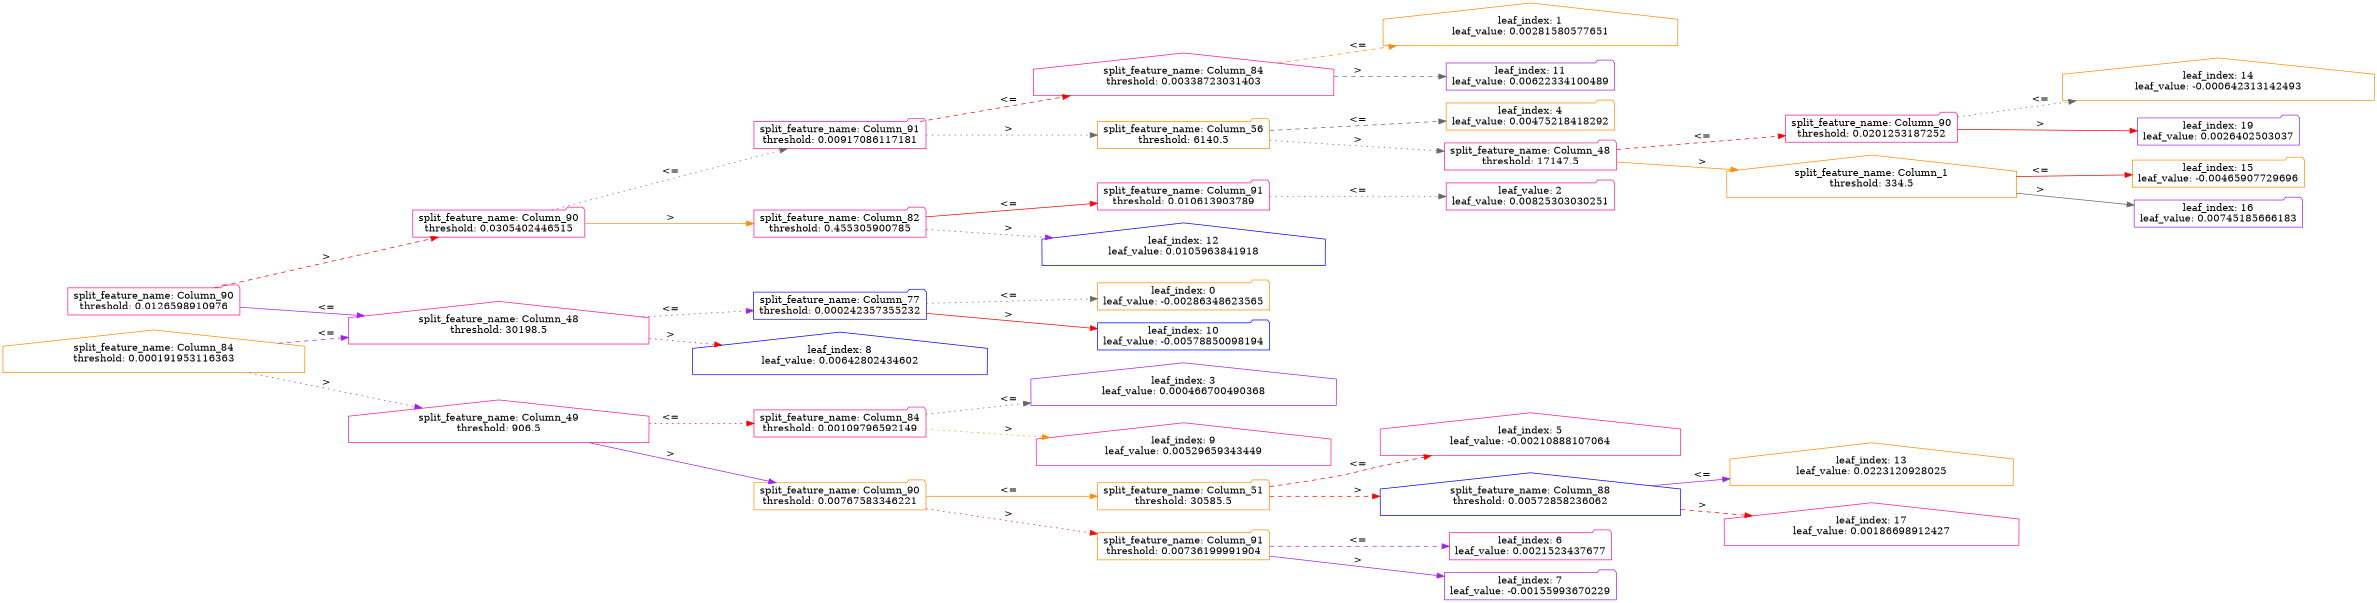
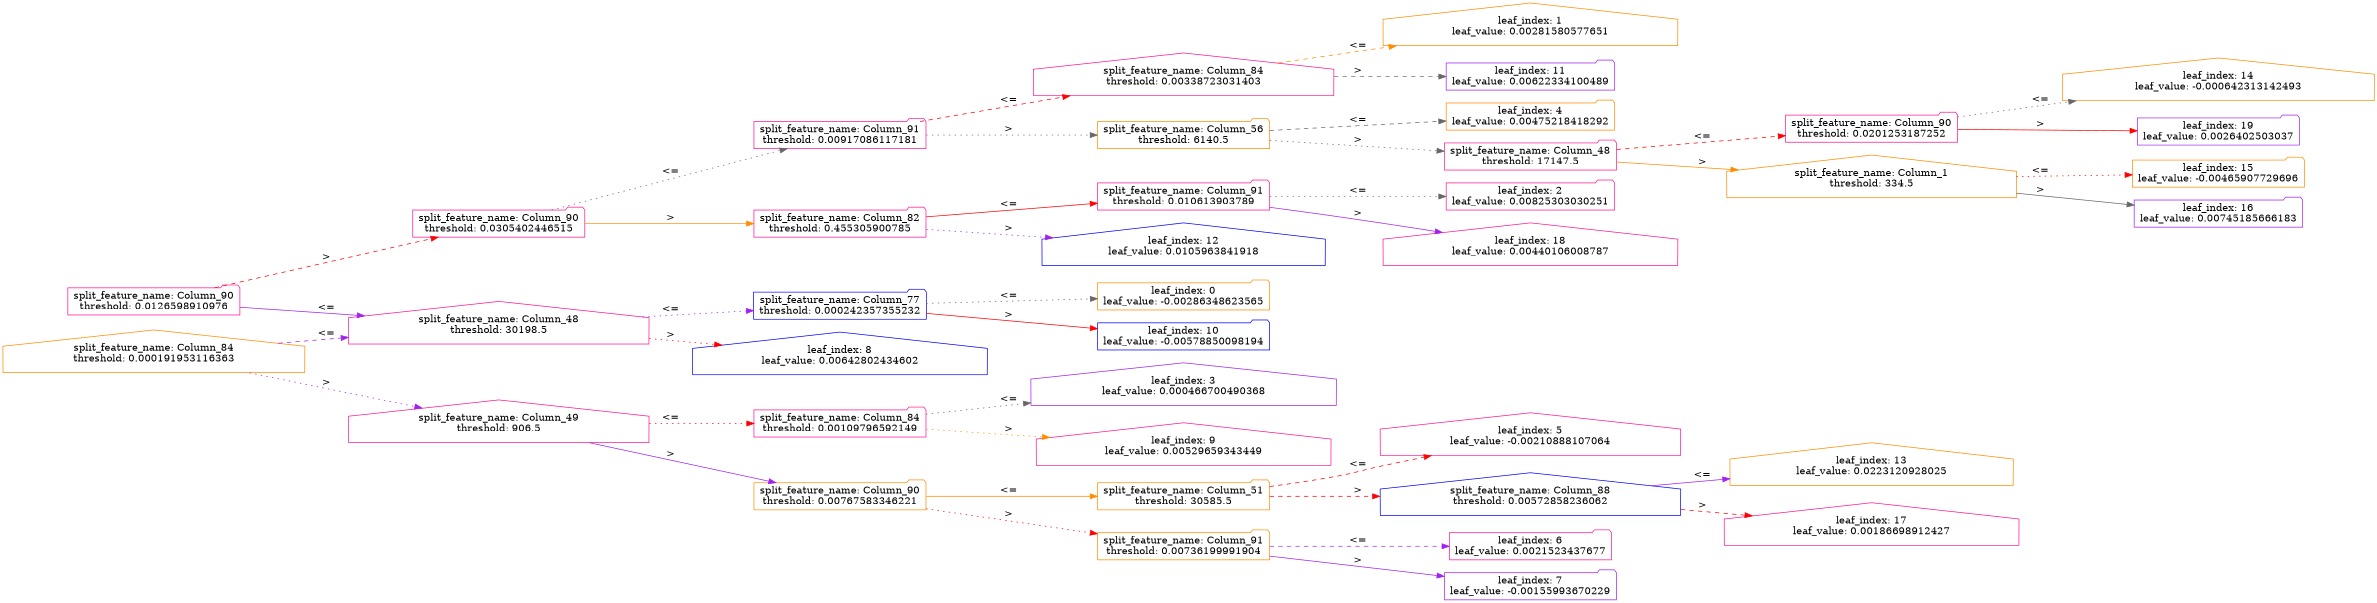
edge "split_feature_name: Column_1 threshold: 334.5" -> "leaf_index: 15 leaf_value: -0.00465907729696": style solid -> dotted
node "leaf_value: 2 leaf_value: 0.00825303030251": label "leaf_value: 2 leaf_value: 0.00825303030251" -> "leaf_index: 2 leaf_value: 0.00825303030251"
node "leaf_index: 18 leaf_value: 0.00440106008787": added
